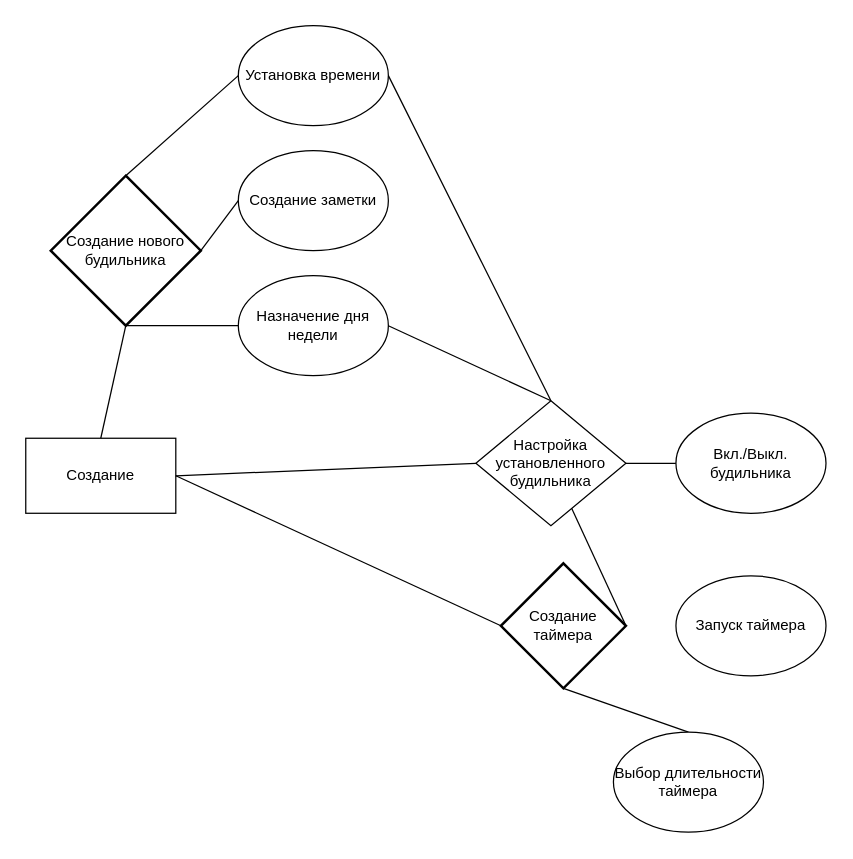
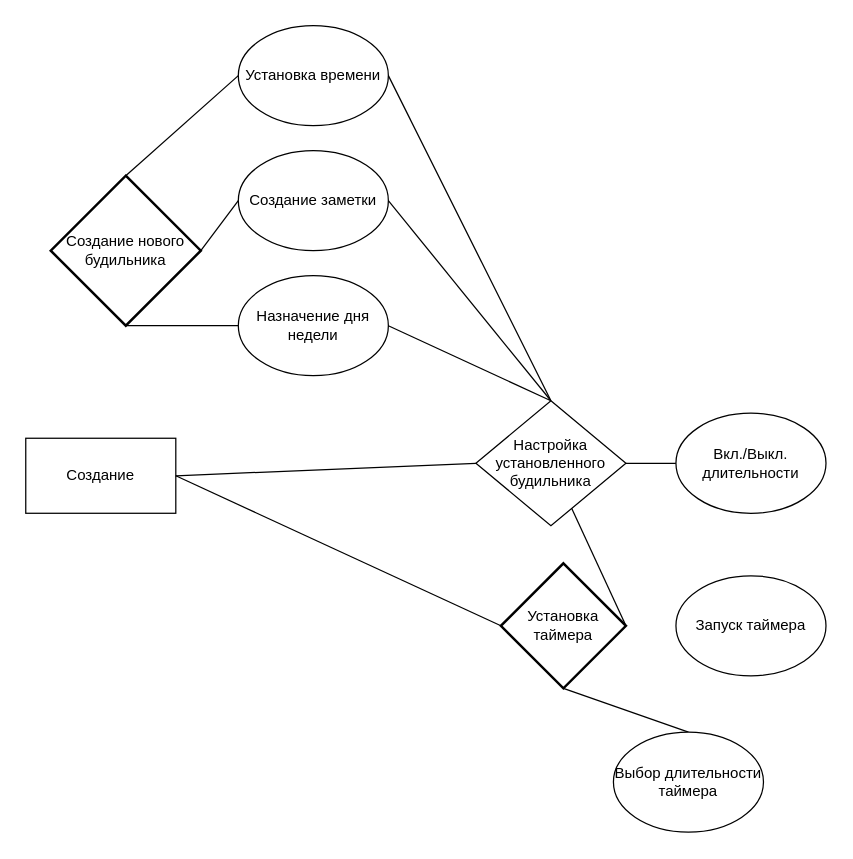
edge "Создание заметки" -- "Настройка установленного будильника": added
edge "Создание нового будильника" -- "Создание": removed
node "Вкл./Выкл. будильника": label "Вкл./Выкл. будильника" -> "Вкл./Выкл. длительности"
node "Создание таймера": label "Создание таймера" -> "Установка таймера"
